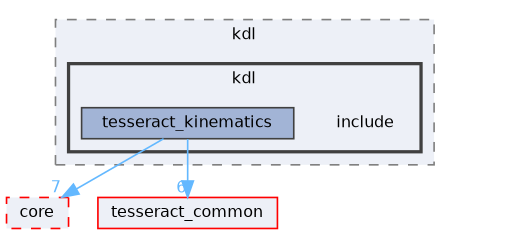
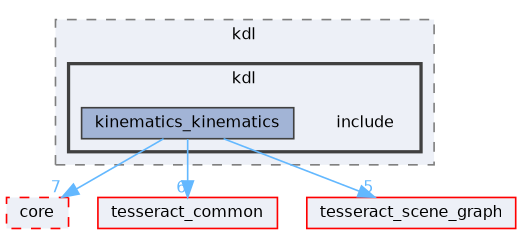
node "tesseract_kinematics": label "tesseract_kinematics" -> "kinematics_kinematics"
node "tesseract_scene_graph": added
